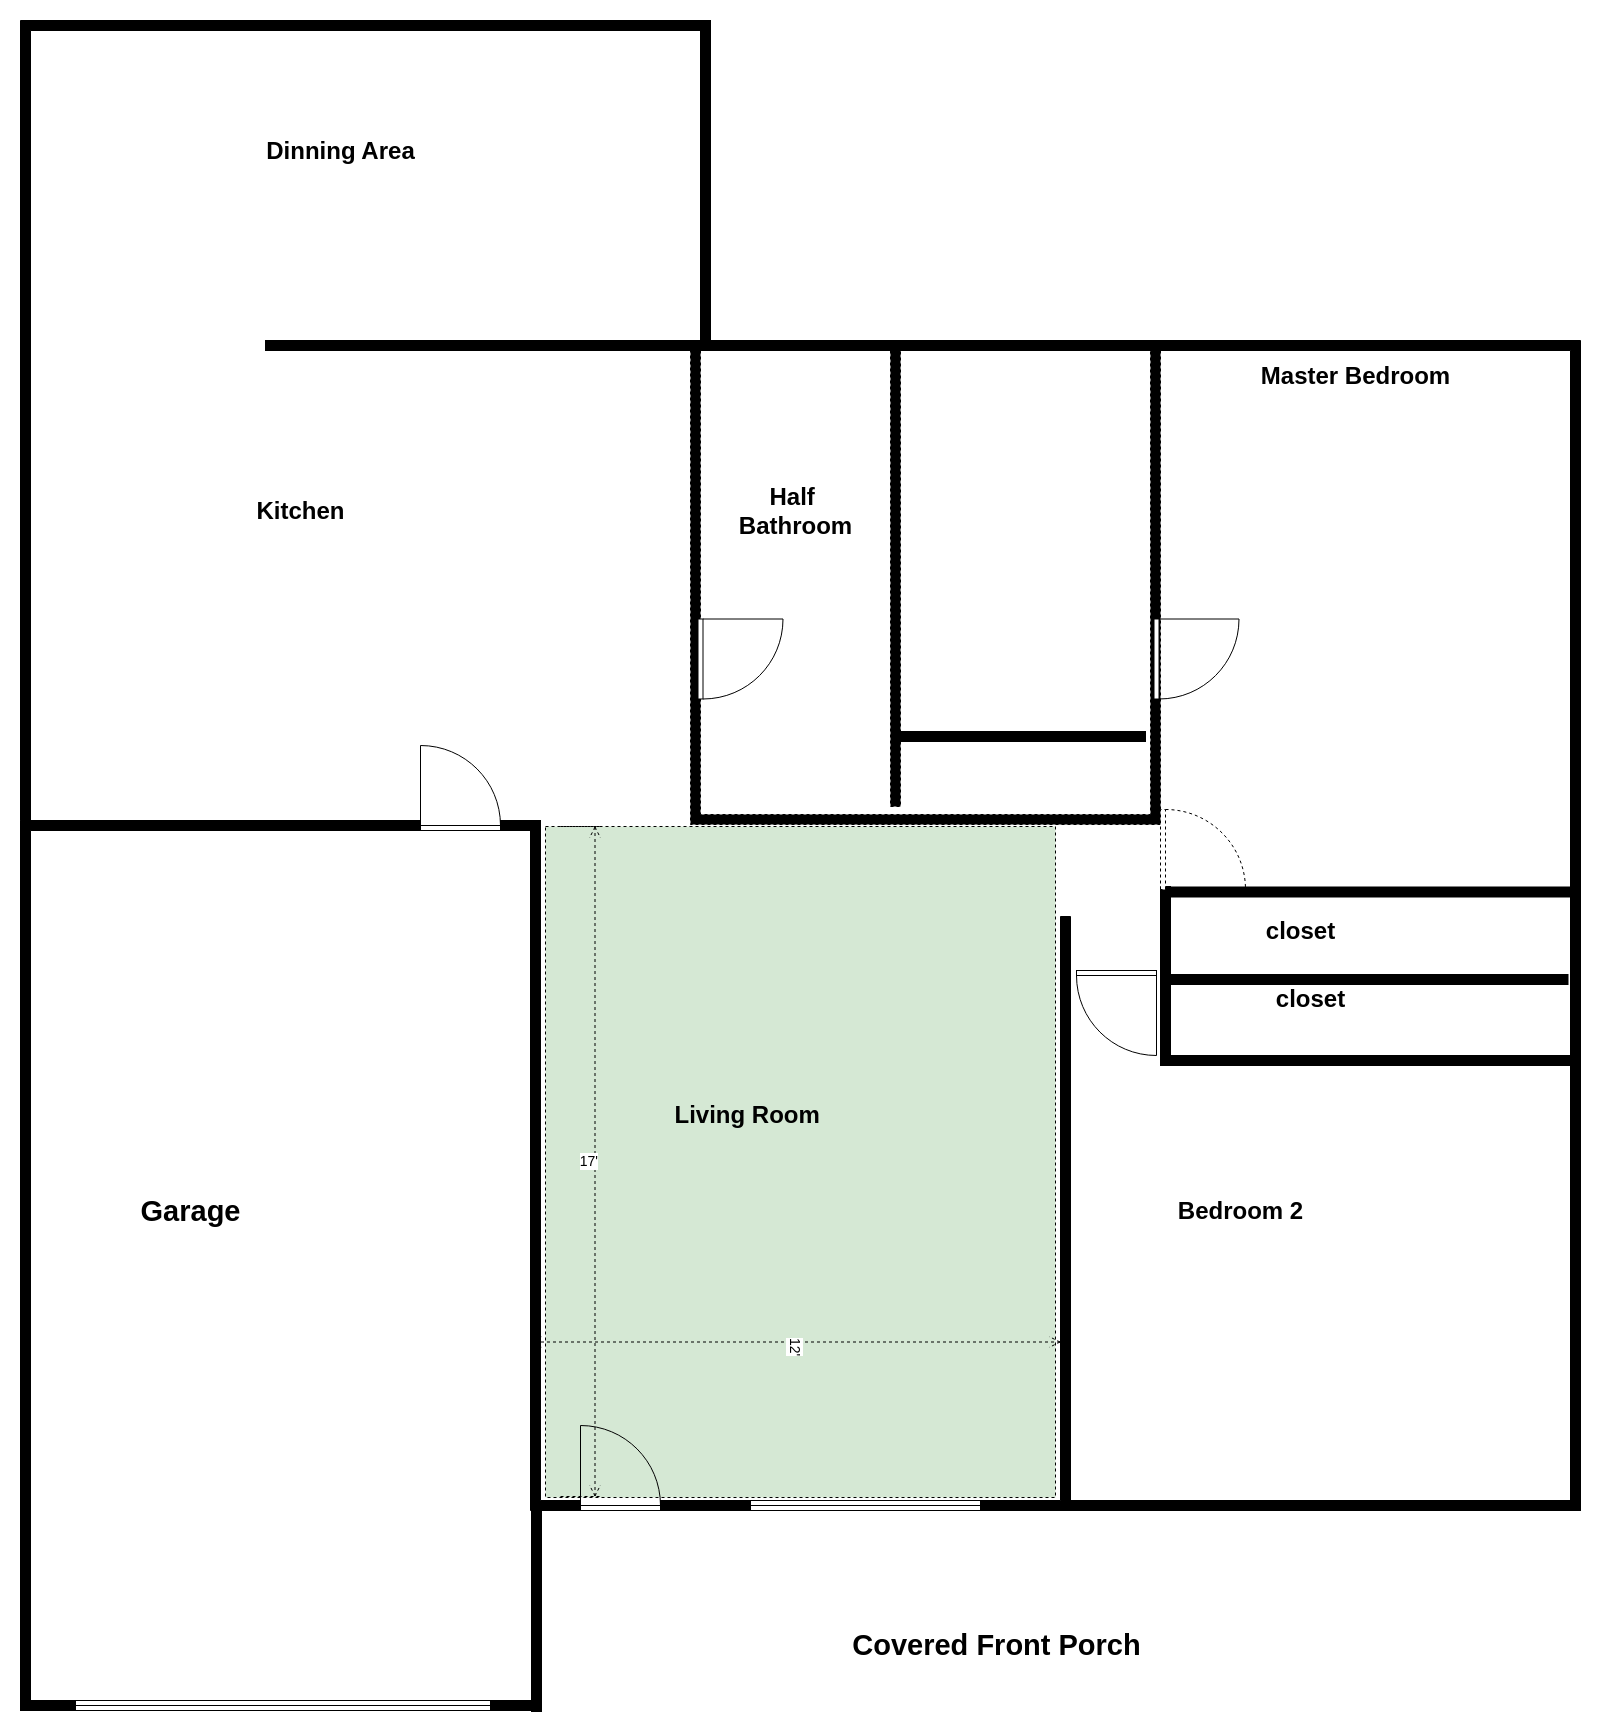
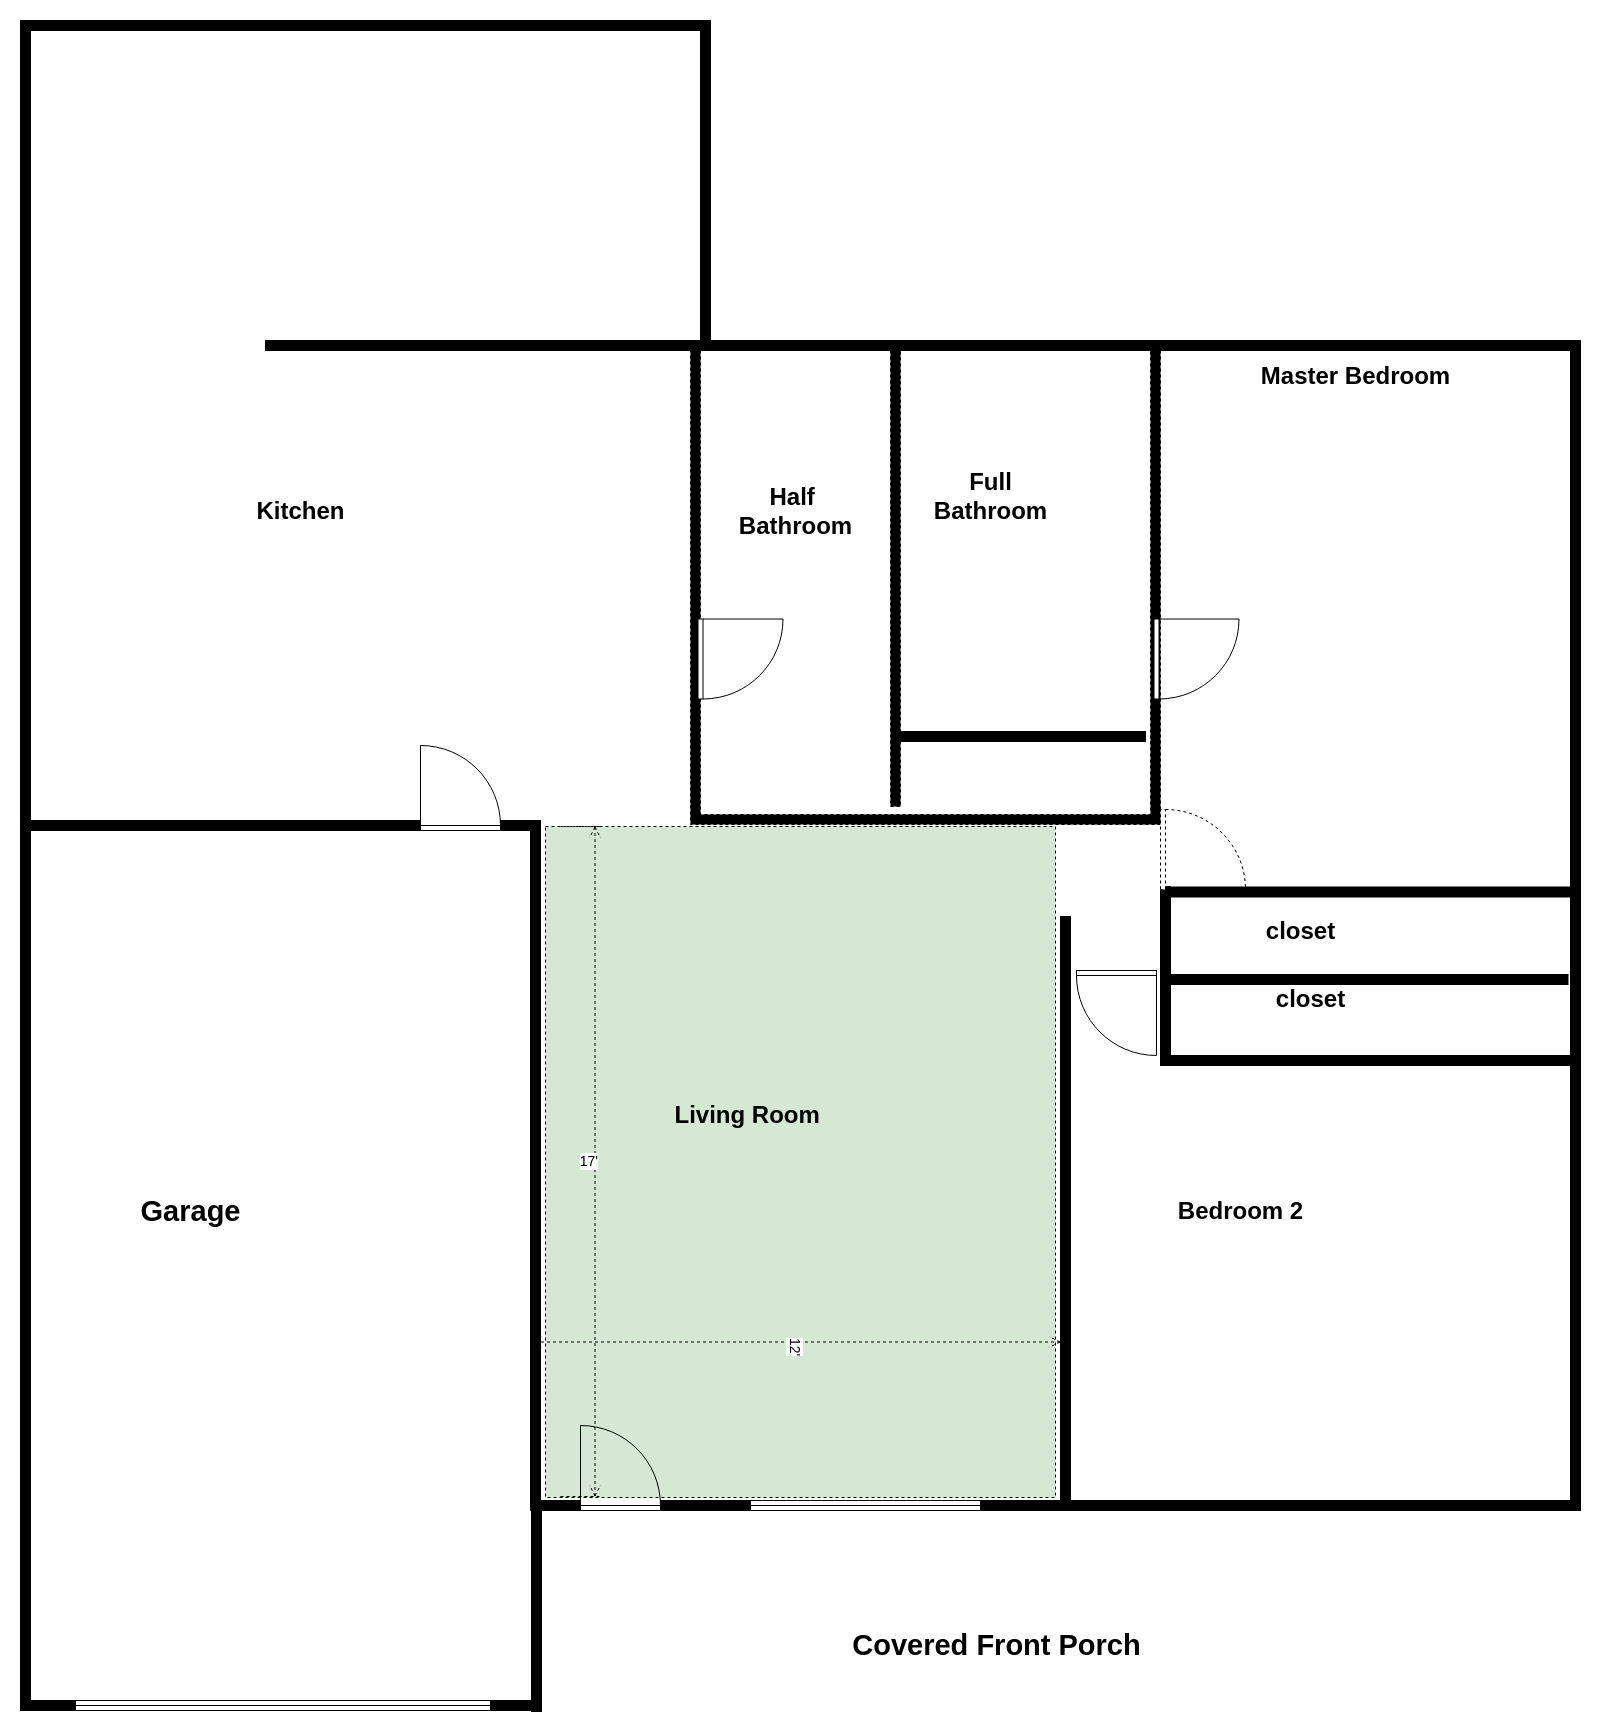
node "Dinning Area": removed
node "Full Bathroom": added
